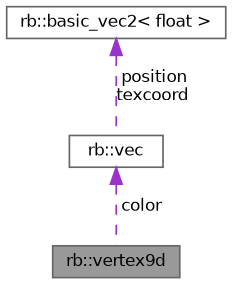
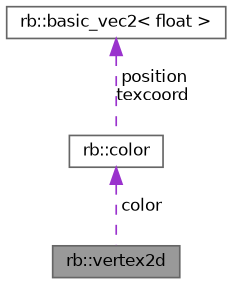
node "rb::vec": label "rb::vec" -> "rb::color"
node "rb::vertex9d": label "rb::vertex9d" -> "rb::vertex2d"
